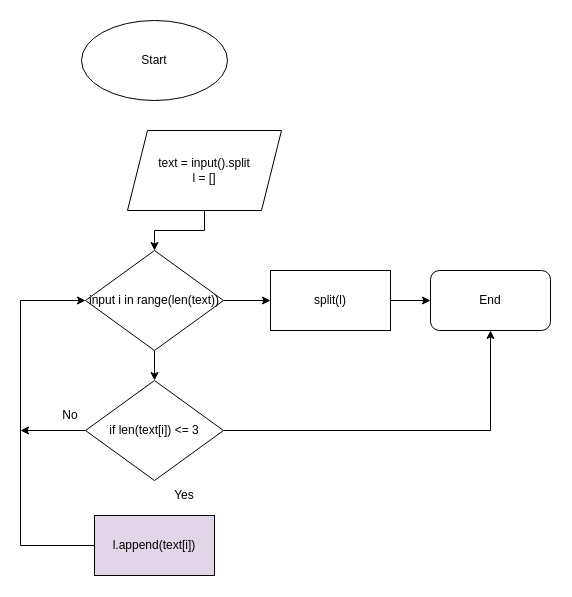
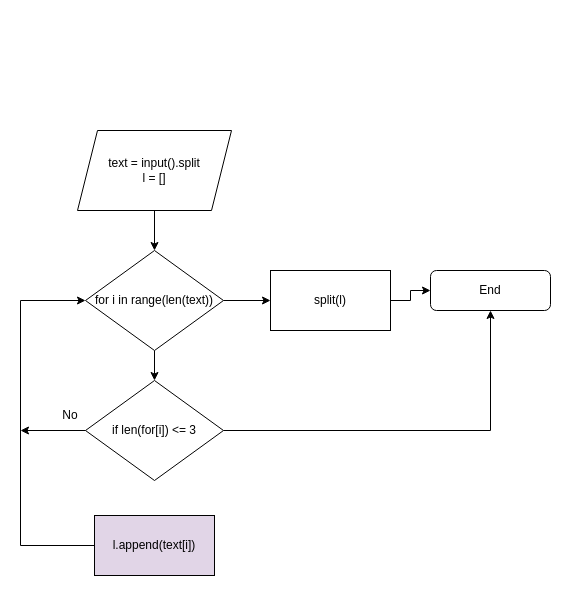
node "Start": removed
node "text = input().split l = []": moved (205, 171) -> (155, 171)
node "input i in range(len(text))": label "input i in range(len(text))" -> "for i in range(len(text))"
node "End": size 120x60 -> 120x40
node "if len(text[i]) <= 3": label "if len(text[i]) <= 3" -> "if len(for[i]) <= 3"
node "Yes": removed
